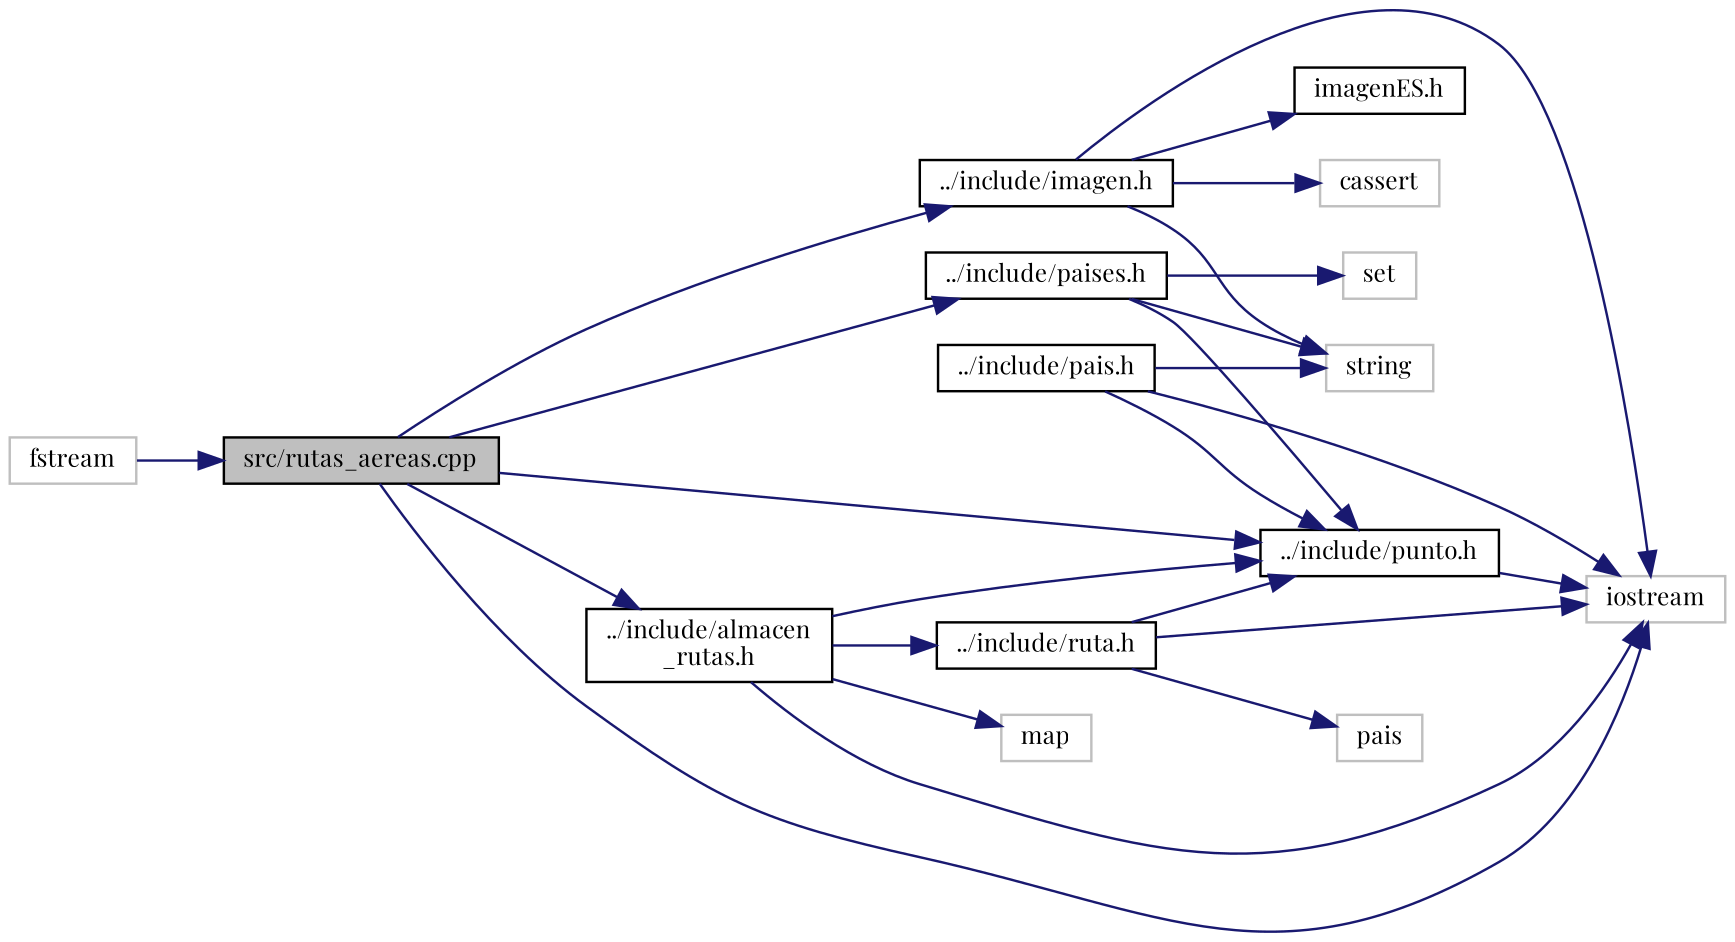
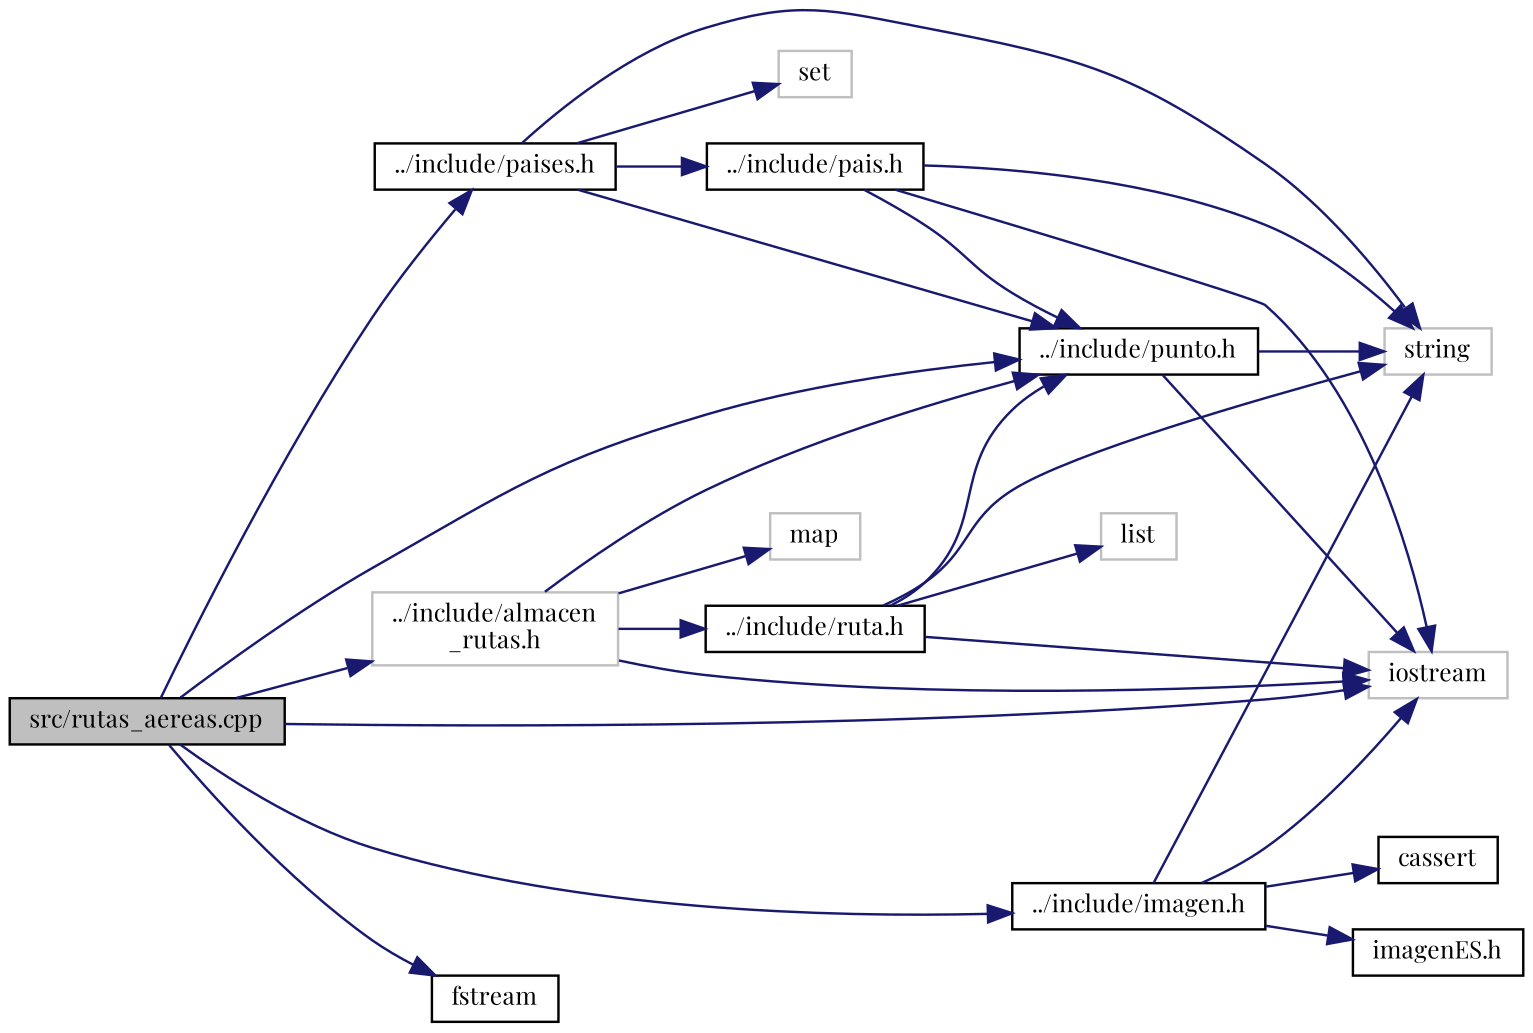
edge "../include/paises.h" -> "../include/pais.h": added
node "cassert": color grey75 -> black
edge "../include/punto.h" -> "string": added
edge "../include/ruta.h" -> "string": added
node "fstream": color grey75 -> black
edge "fstream" -> "src/rutas_aereas.cpp": reversed
node "../include/almacen _rutas.h": color black -> grey75
node "pais": label "pais" -> "list"
